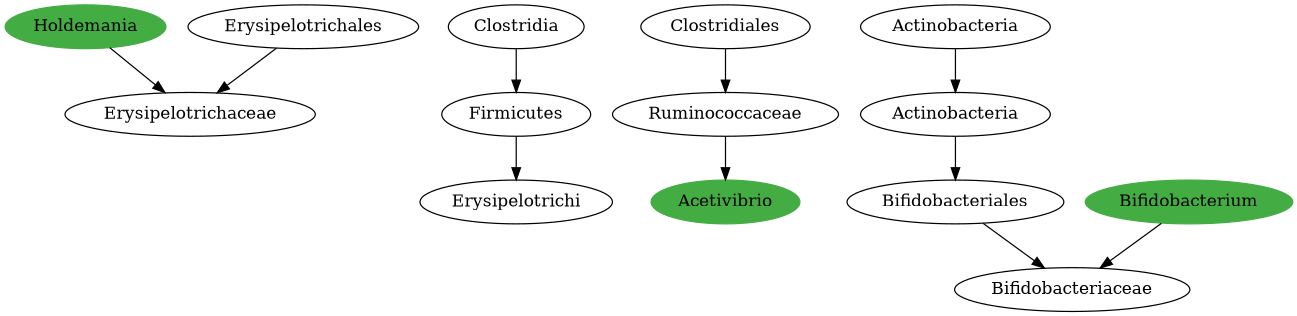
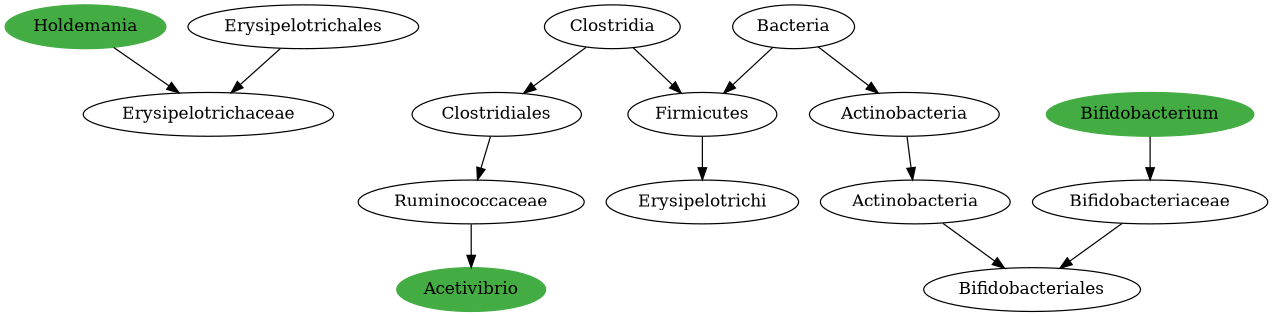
node "Bacteria": added
edge "Clostridia" -> "Clostridiales": added
edge "Bifidobacteriales" -> "Bifidobacteriaceae": reversed
